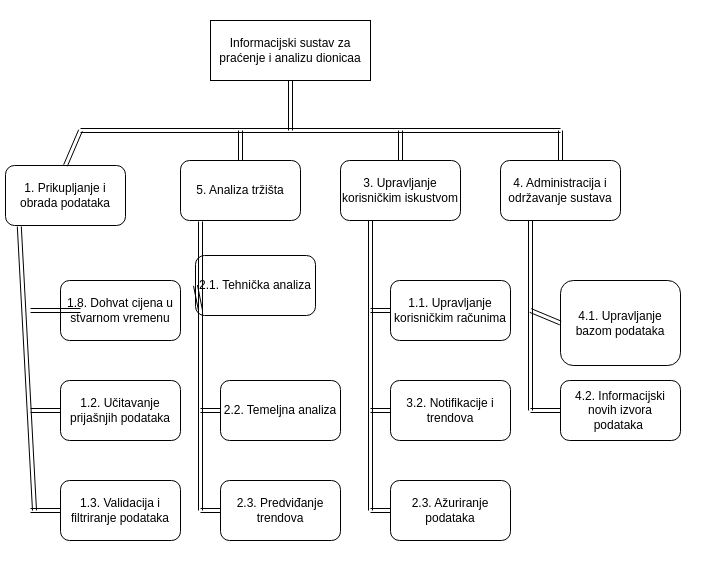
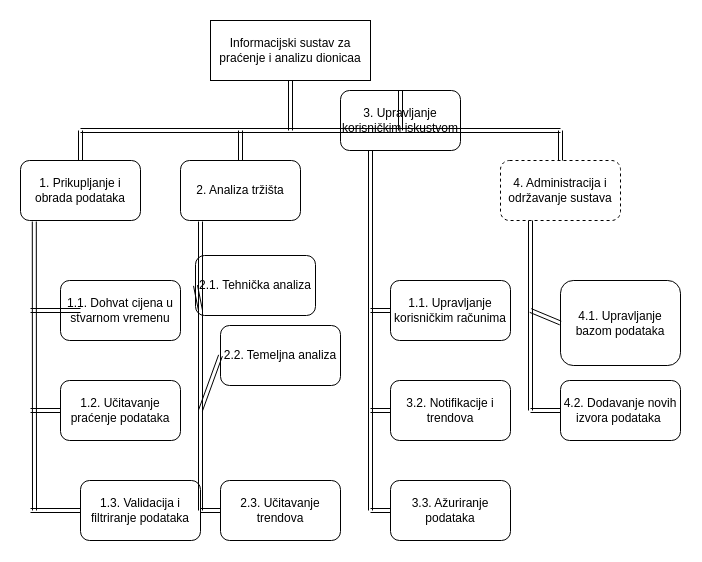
node "5. Analiza tržišta": label "5. Analiza tržišta" -> "2. Analiza tržišta"
node "3. Upravljanje korisničkim iskustvom": moved (401, 191) -> (401, 121)
node "4. Administracija i održavanje sustava": style solid -> dashed
node "1. Prikupljanje i obrada podataka": moved (66, 196) -> (81, 191)
node "1.8. Dohvat cijena u stvarnom vremenu": label "1.8. Dohvat cijena u stvarnom vremenu" -> "1.1. Dohvat cijena u stvarnom vremenu"
node "1.2. Učitavanje prijašnjih podataka": label "1.2. Učitavanje prijašnjih podataka" -> "1.2. Učitavanje praćenje podataka"
node "2.2. Temeljna analiza": moved (281, 411) -> (281, 356)
node "4.2. Informacijski novih izvora podataka": label "4.2. Informacijski novih izvora podataka" -> "4.2. Dodavanje novih izvora podataka"
node "1.3. Validacija i filtriranje podataka": moved (121, 511) -> (141, 511)
node "2.3. Predviđanje trendova": label "2.3. Predviđanje trendova" -> "2.3. Učitavanje trendova"
node "2.3. Ažuriranje podataka": label "2.3. Ažuriranje podataka" -> "3.3. Ažuriranje podataka"
